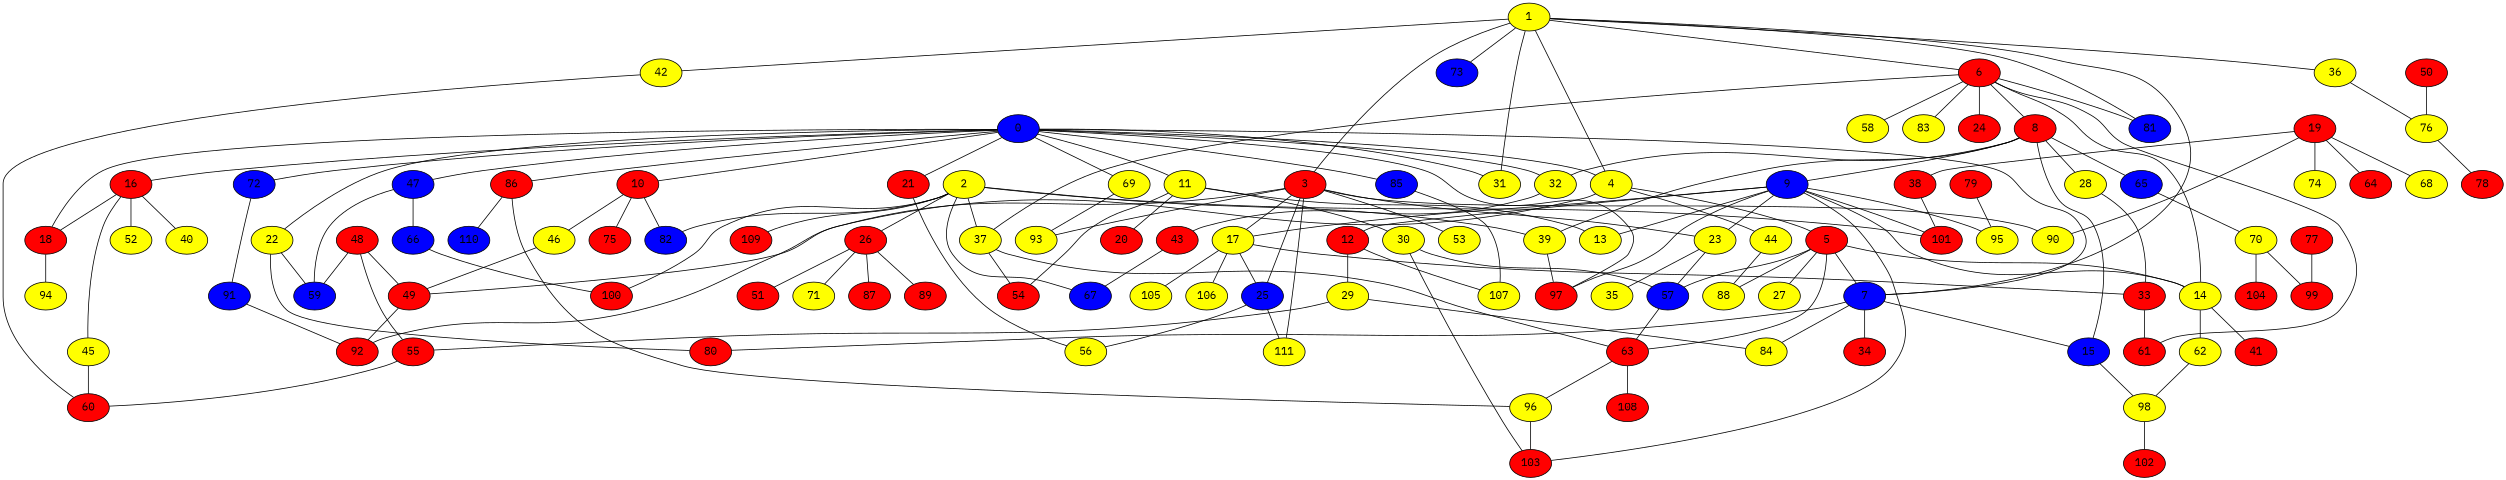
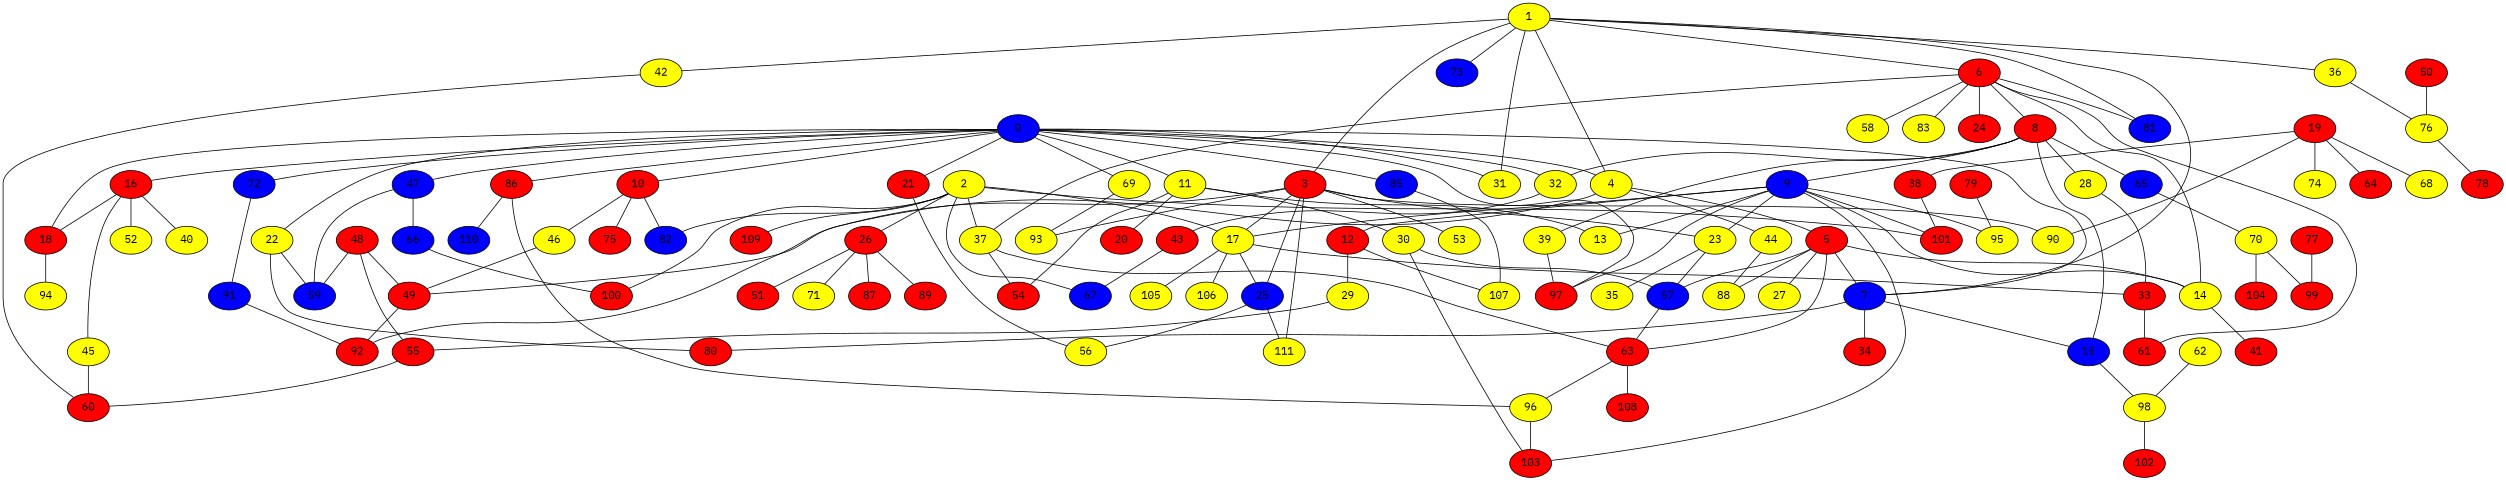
edge "2" -- "39": now "2" -- "17"
edge "14" -- "62": removed
node "84": removed
